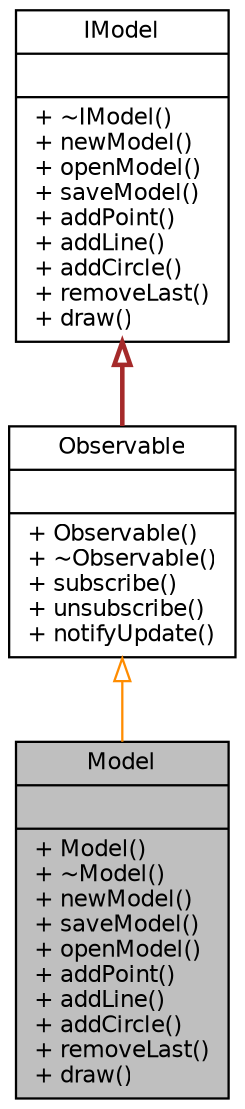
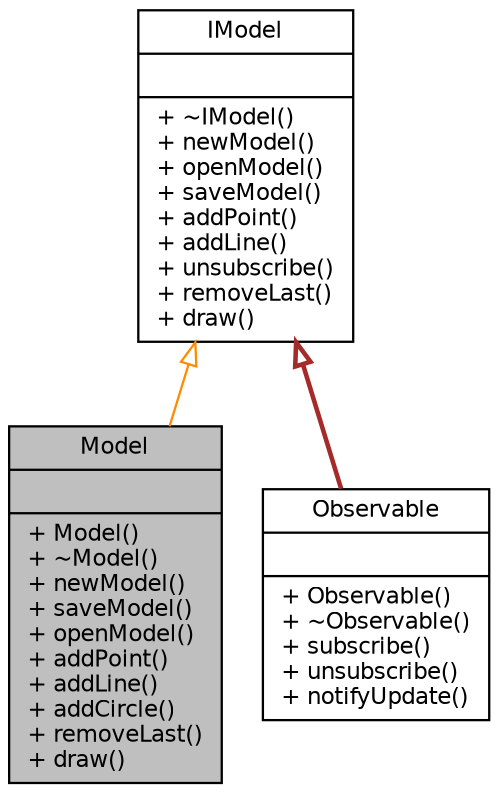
node "IModel": text "+ addCircle()" -> "+ unsubscribe()"
edge "Model" -> "Observable": now "Model" -> "IModel"
